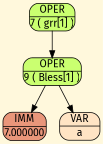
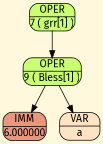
node "IMM": text "7.000000" -> "6.000000"
